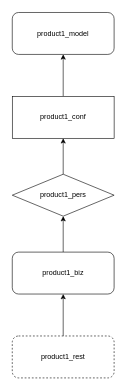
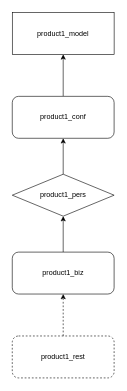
node "product1_model": shape rounded rectangle -> rectangle
node "product1_conf": shape rectangle -> rounded rectangle
edge "product1_rest" -> "product1_biz": style solid -> dashed
